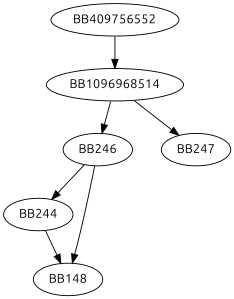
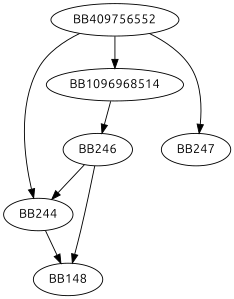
edge "BB409756552" -> "BB244": added
edge "BB1096968514" -> "BB247": now "BB409756552" -> "BB247"
